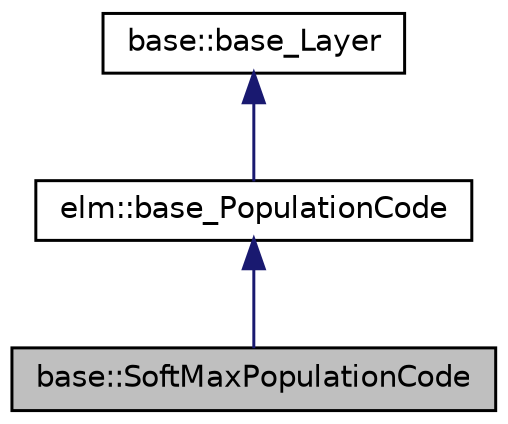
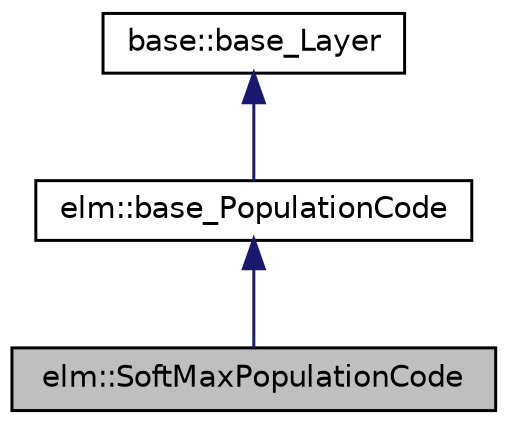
node "base::SoftMaxPopulationCode": label "base::SoftMaxPopulationCode" -> "elm::SoftMaxPopulationCode"
